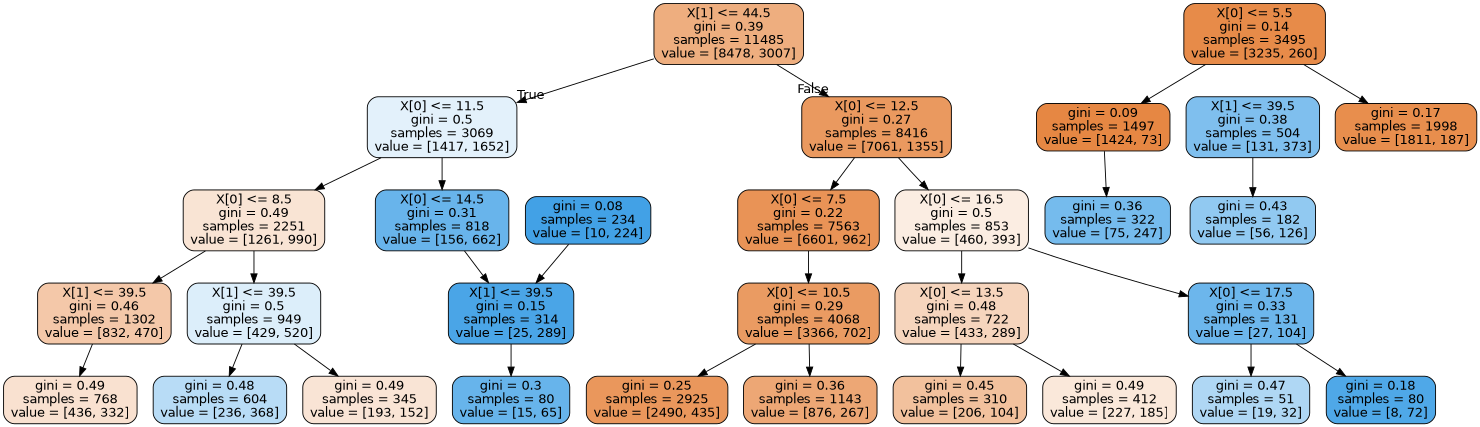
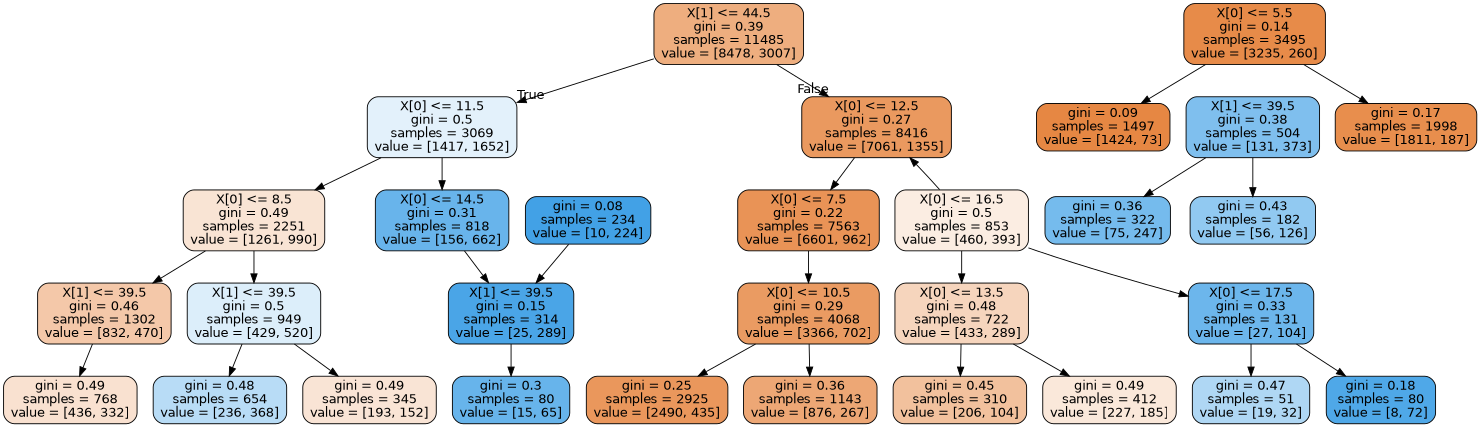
edge "gini = 0.09 samples = 1497 value = [1424, 73]" -> "gini = 0.36 samples = 322 value = [75, 247]": now "X[1] <= 39.5 gini = 0.38 samples = 504 value = [131, 373]" -> "gini = 0.36 samples = 322 value = [75, 247]"
edge "X[0] <= 12.5 gini = 0.27 samples = 8416 value = [7061, 1355]" -> "X[0] <= 16.5 gini = 0.5 samples = 853 value = [460, 393]": reversed
node "gini = 0.48 samples = 604 value = [236, 368]": label "gini = 0.48 samples = 604 value = [236, 368]" -> "gini = 0.48 samples = 654 value = [236, 368]"
